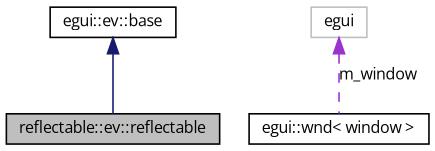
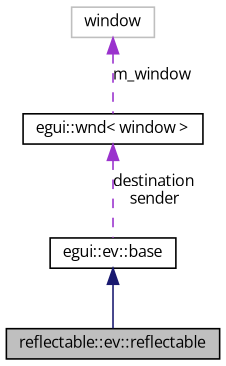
node "egui": label "egui" -> "window"
edge "egui::ev::base" -> "egui::wnd< window >": added, label "destination sender"
